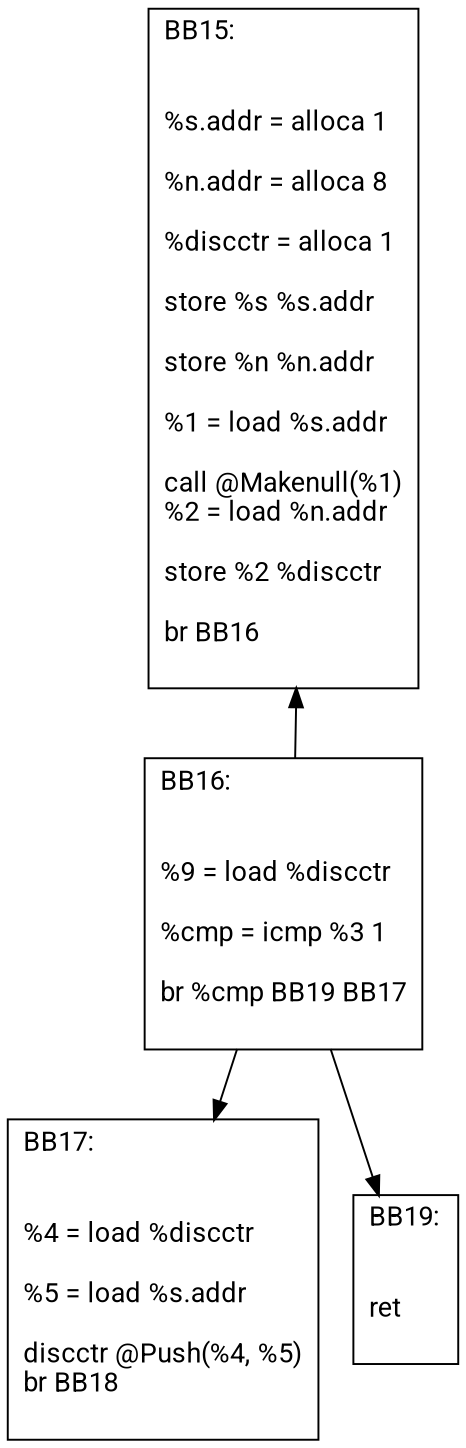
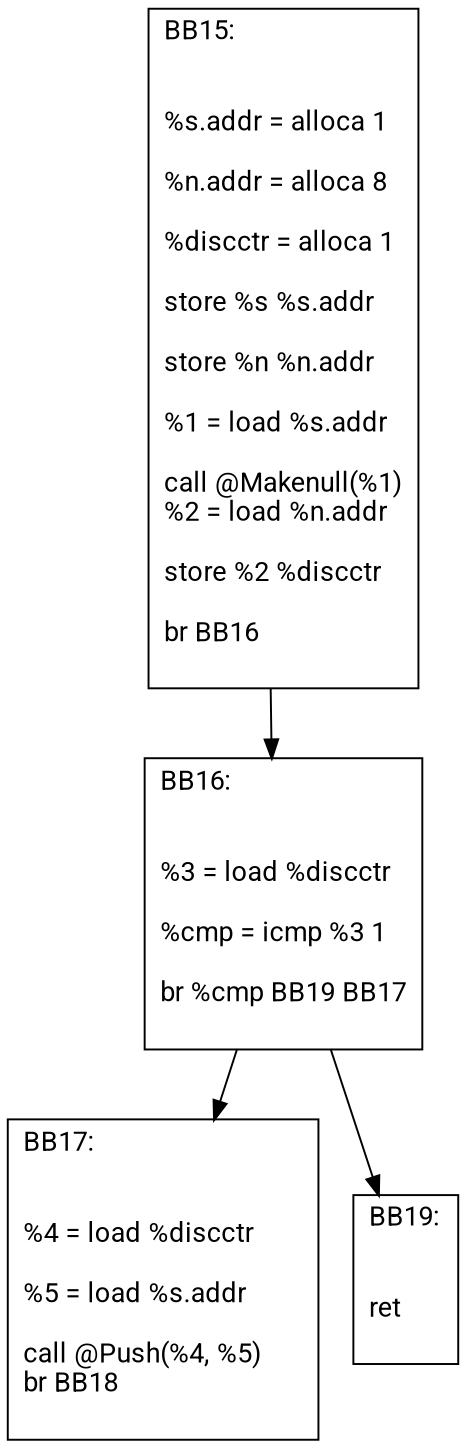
edge "BB16:" -> "BB15:": reversed
node "BB16:": text "%9 = load %discctr" -> "%3 = load %discctr"
node "BB17:": text "discctr @Push(%4, %5)" -> "call @Push(%4, %5)"
